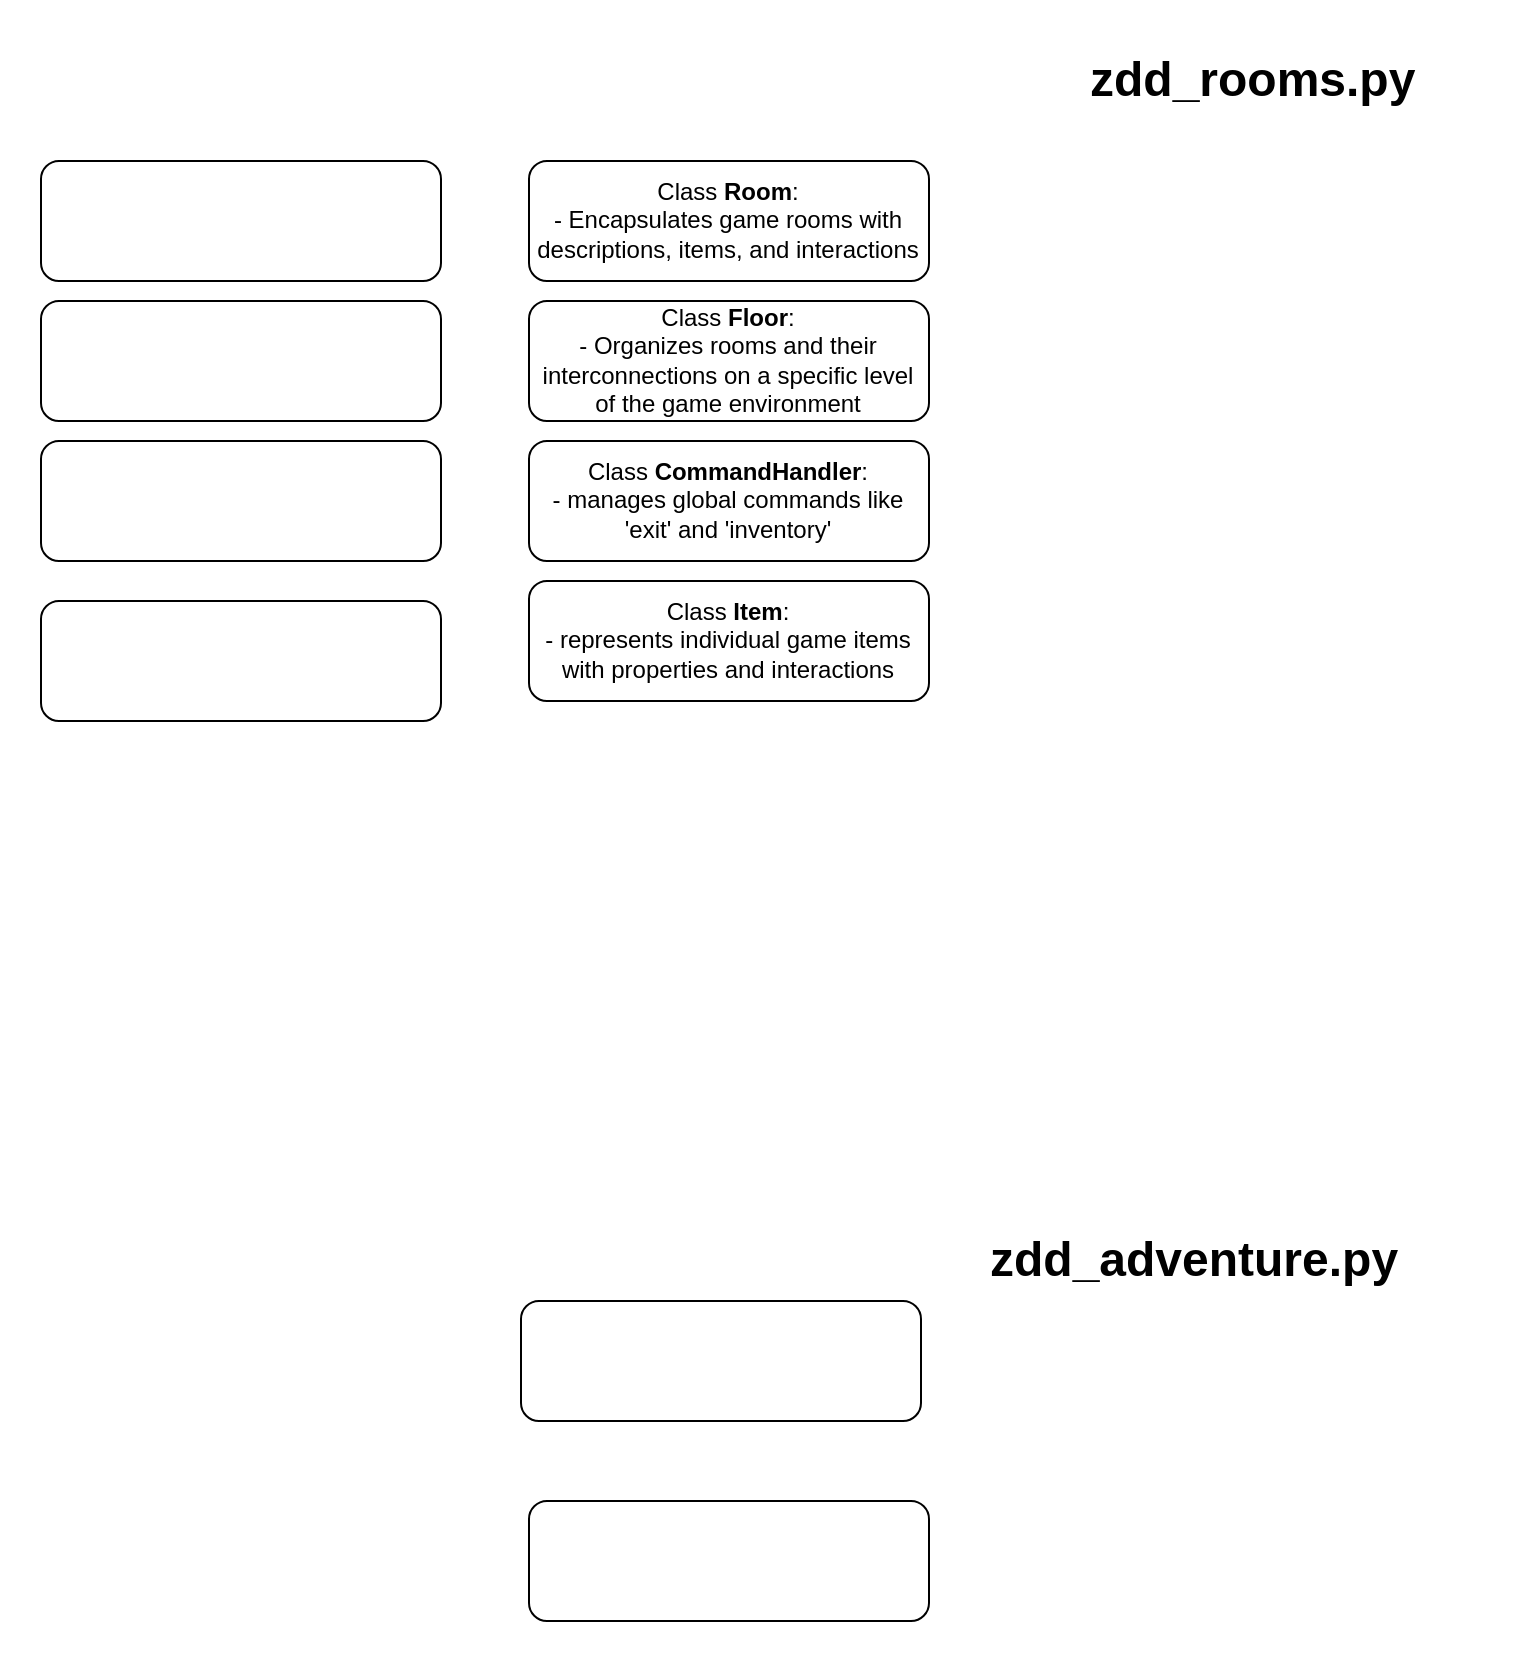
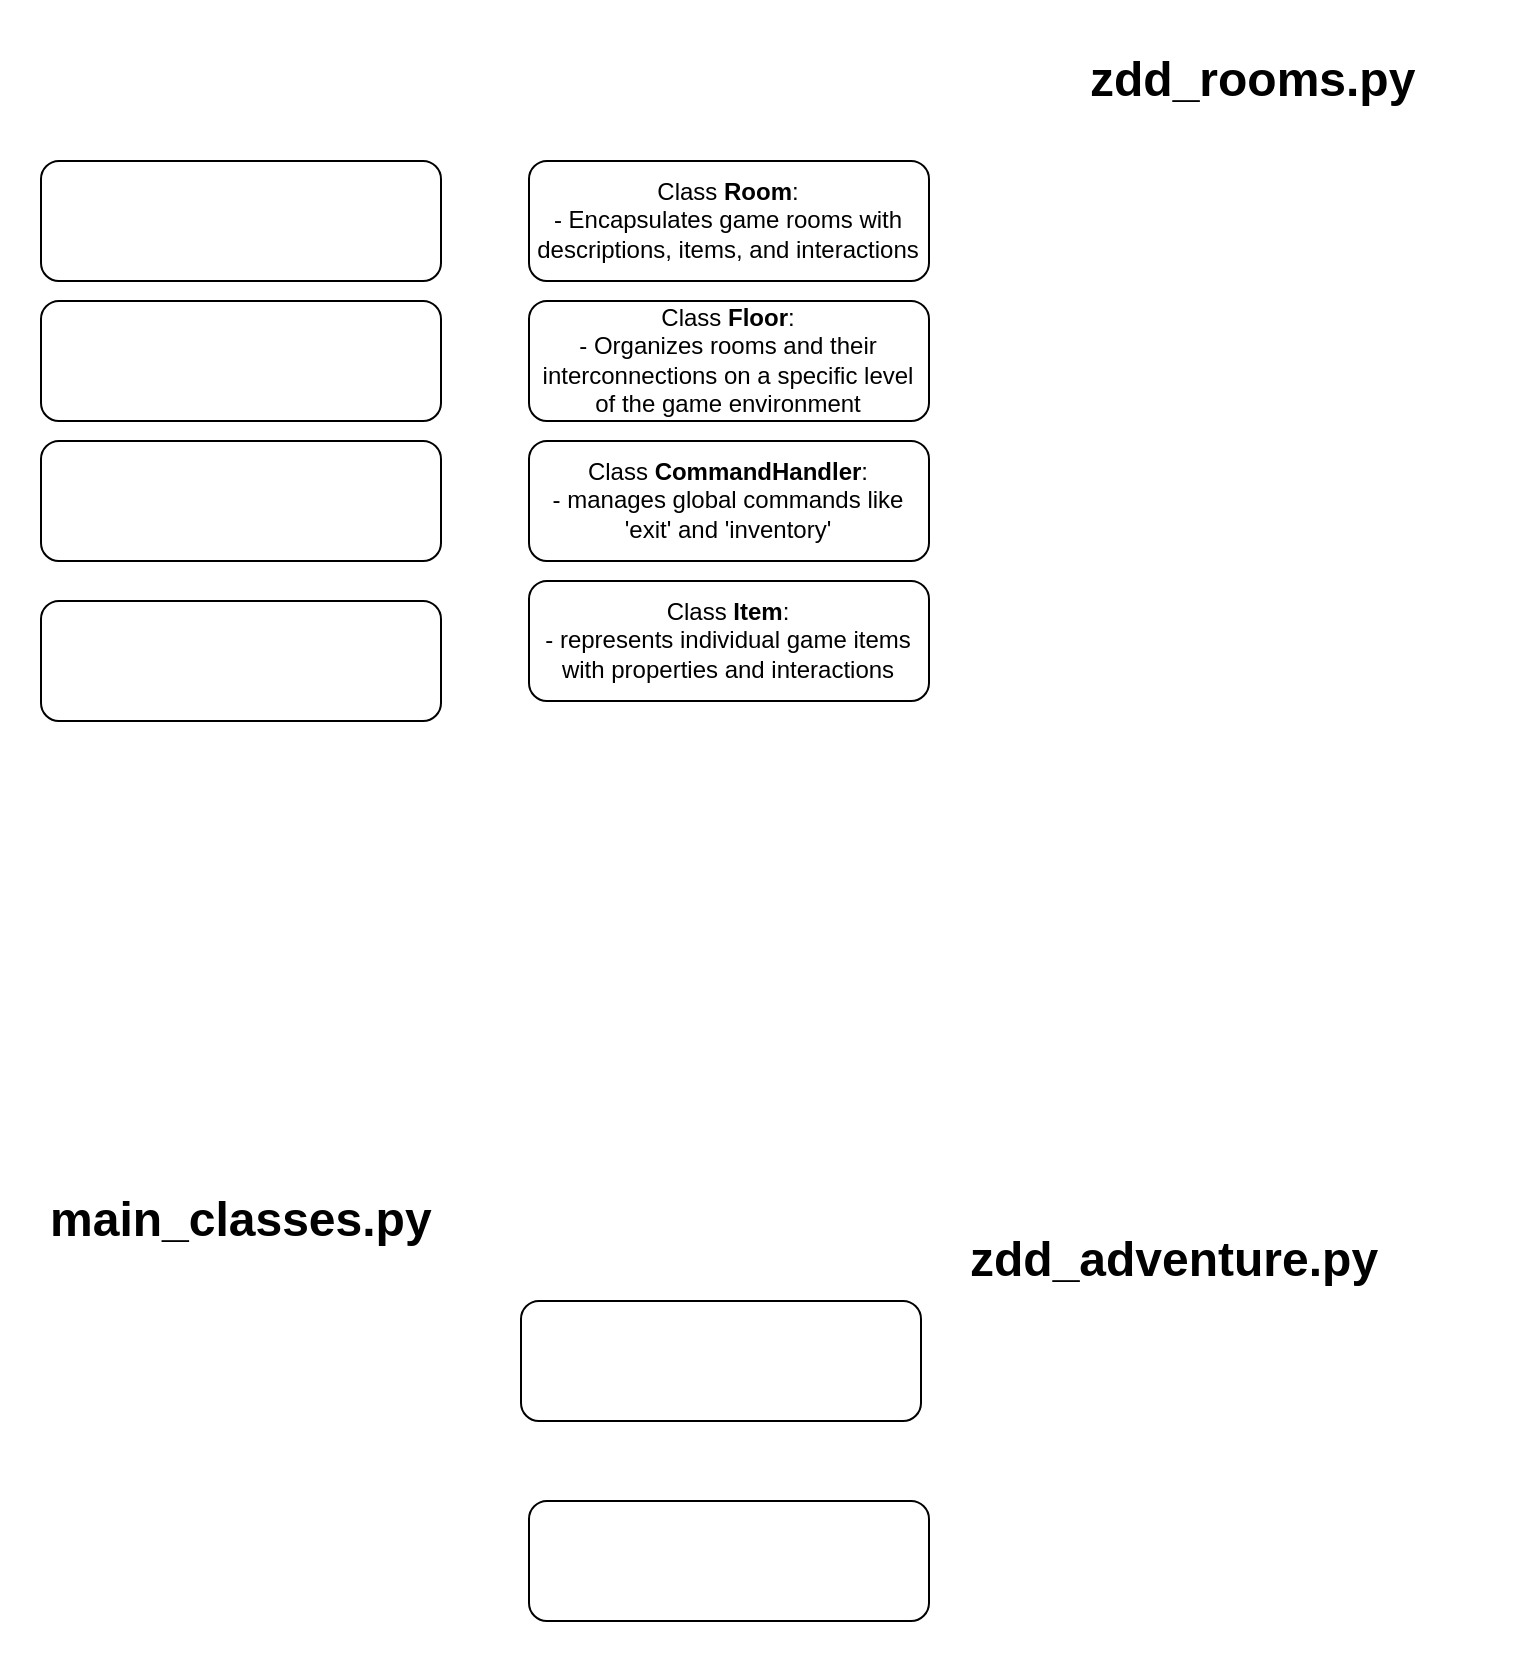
node "main_classes.py": added
node "zdd_adventure.py": moved (1201, 1271) -> (1181, 1271)
